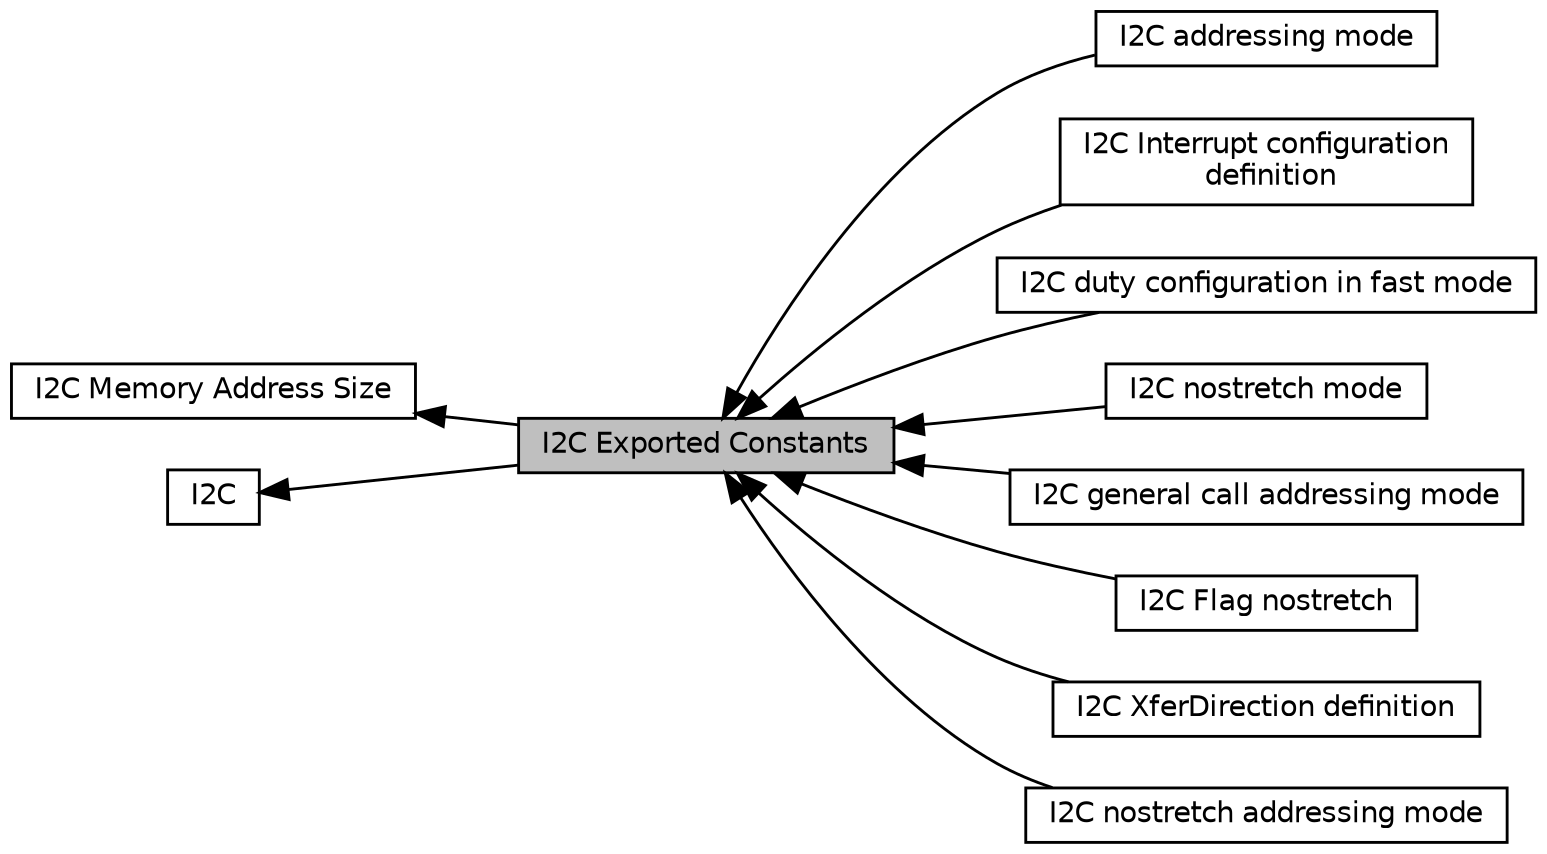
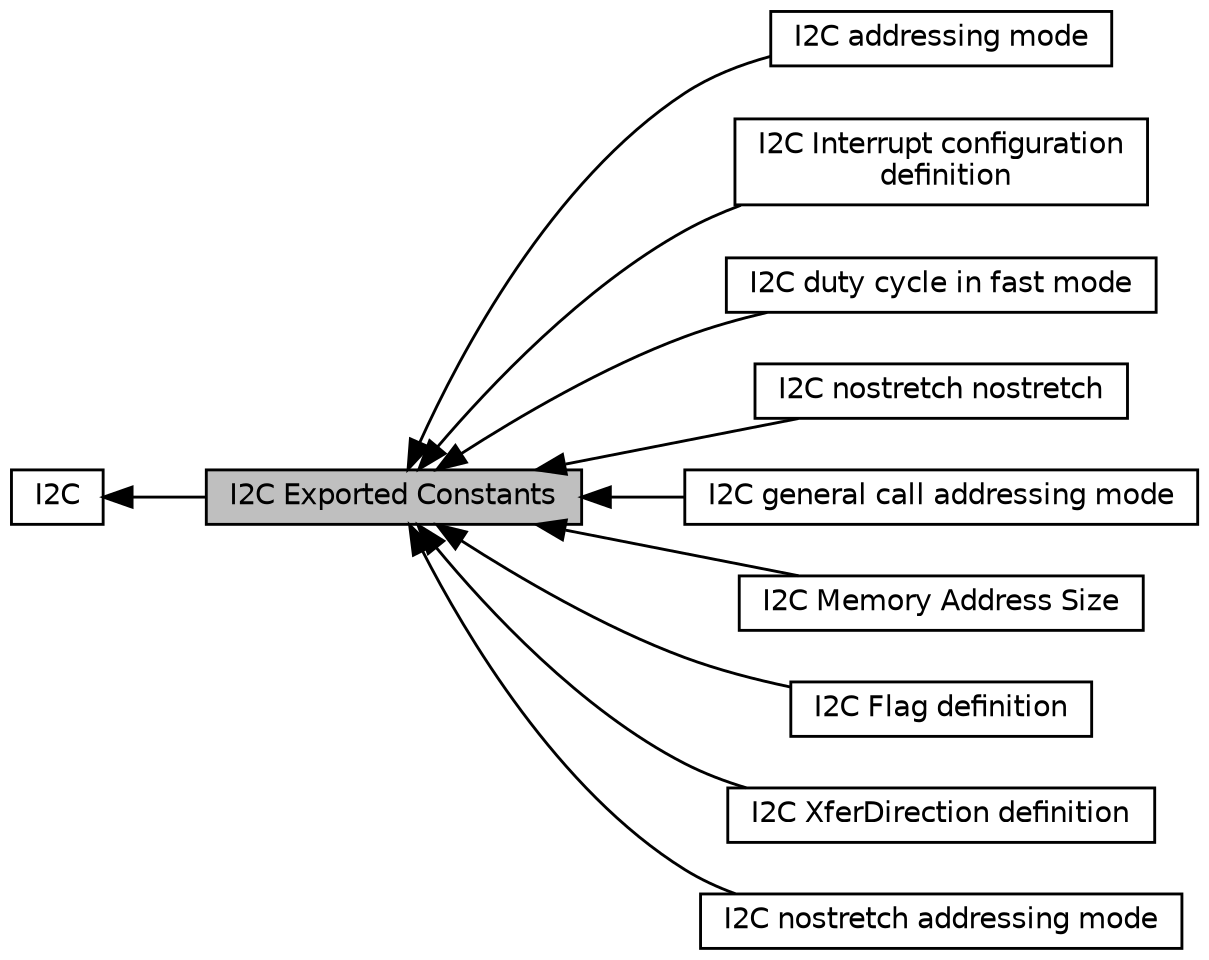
node "I2C duty configuration in fast mode": label "I2C duty configuration in fast mode" -> "I2C duty cycle in fast mode"
node "I2C nostretch mode": label "I2C nostretch mode" -> "I2C nostretch nostretch"
edge "I2C Exported Constants" -> "I2C Memory Address Size": reversed
node "I2C Flag nostretch": label "I2C Flag nostretch" -> "I2C Flag definition"
